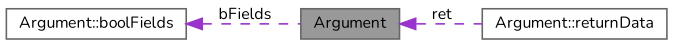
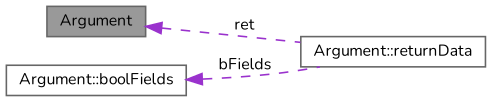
edge "Argument" -> "Argument::boolFields": now "Argument::returnData" -> "Argument::boolFields"
